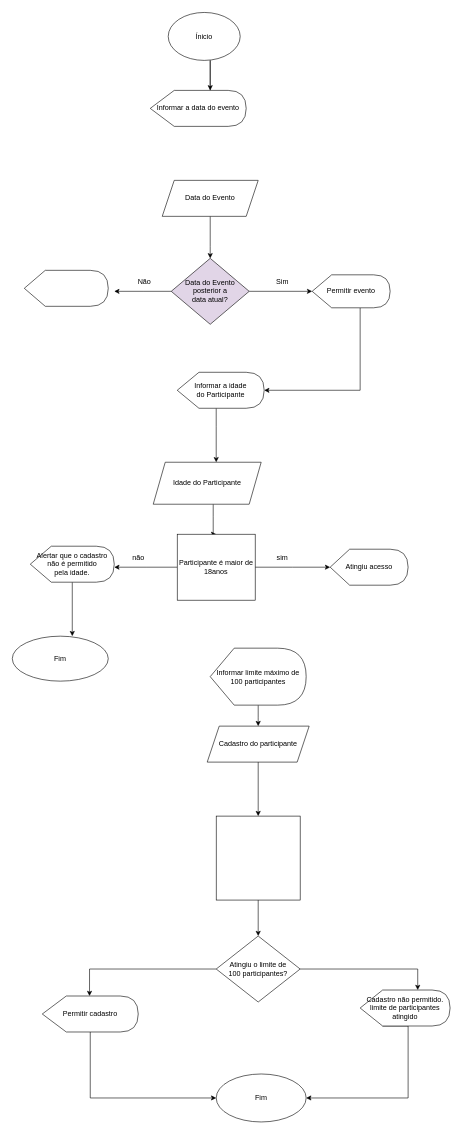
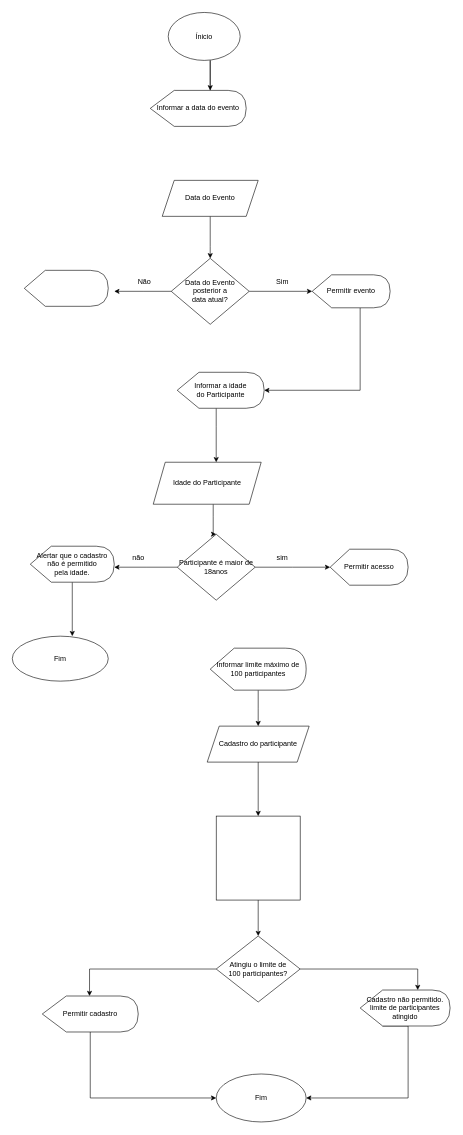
node "Data do Evento posterior a data atual?": fillcolor #e1d5e7 -> #ffffff
node "Participante é maior de 18anos": shape rectangle -> diamond
node "Atingiu acesso": label "Atingiu acesso" -> "Permitir acesso"
node "Informar limite máximo de 100 participantes": size 96x57 -> 96x42
